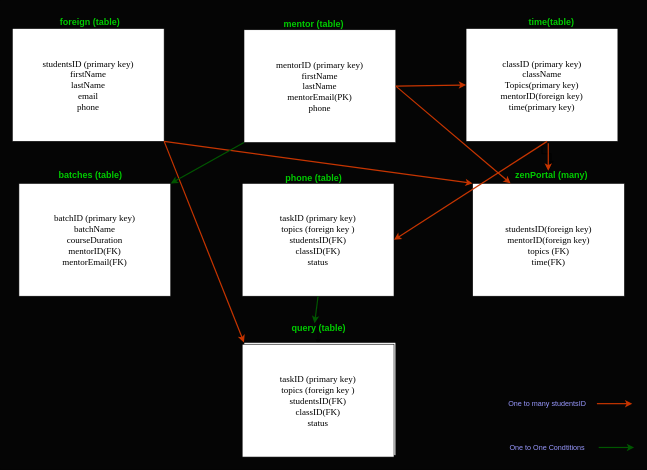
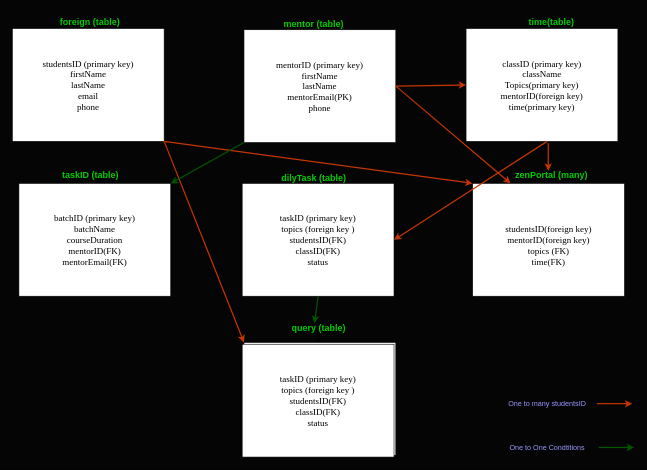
node "batches (table)": label "batches (table)" -> "taskID (table)"
node "phone (table)": label "phone (table)" -> "dilyTask (table)"
